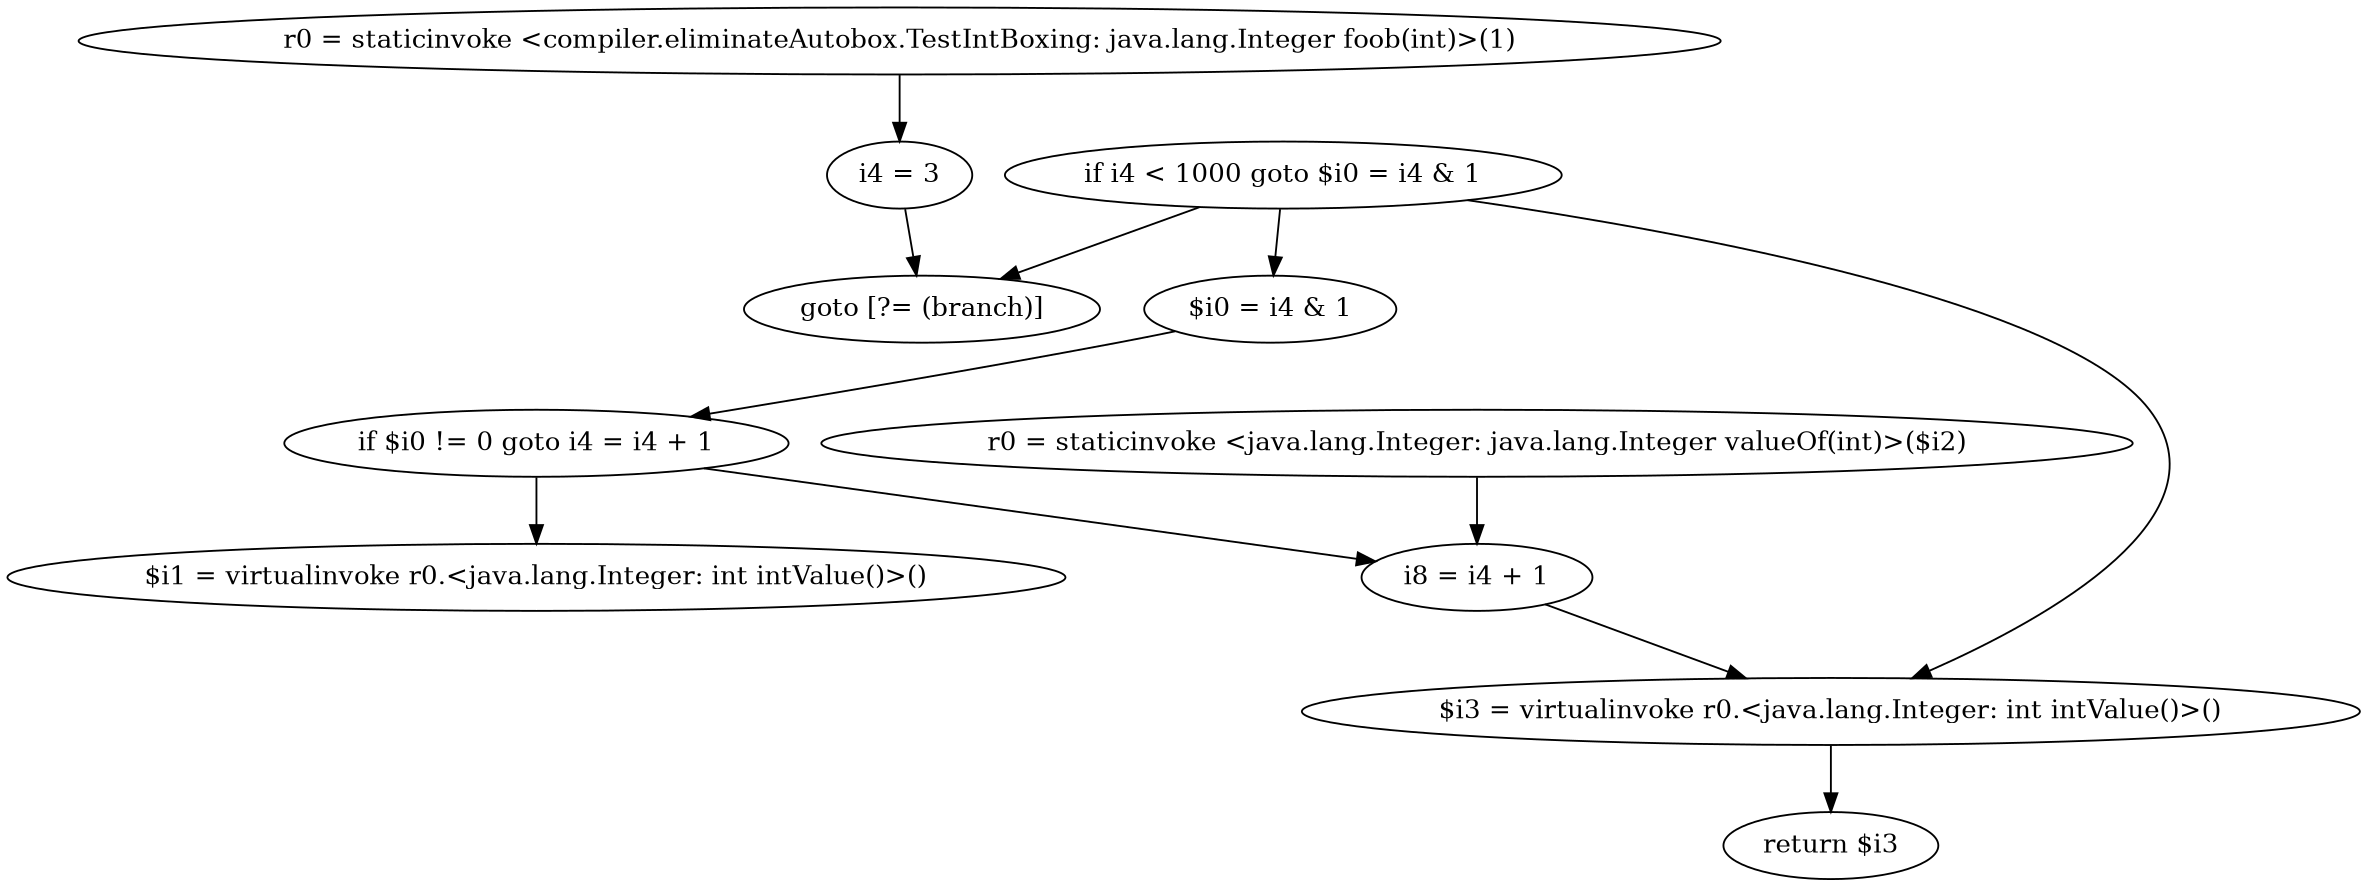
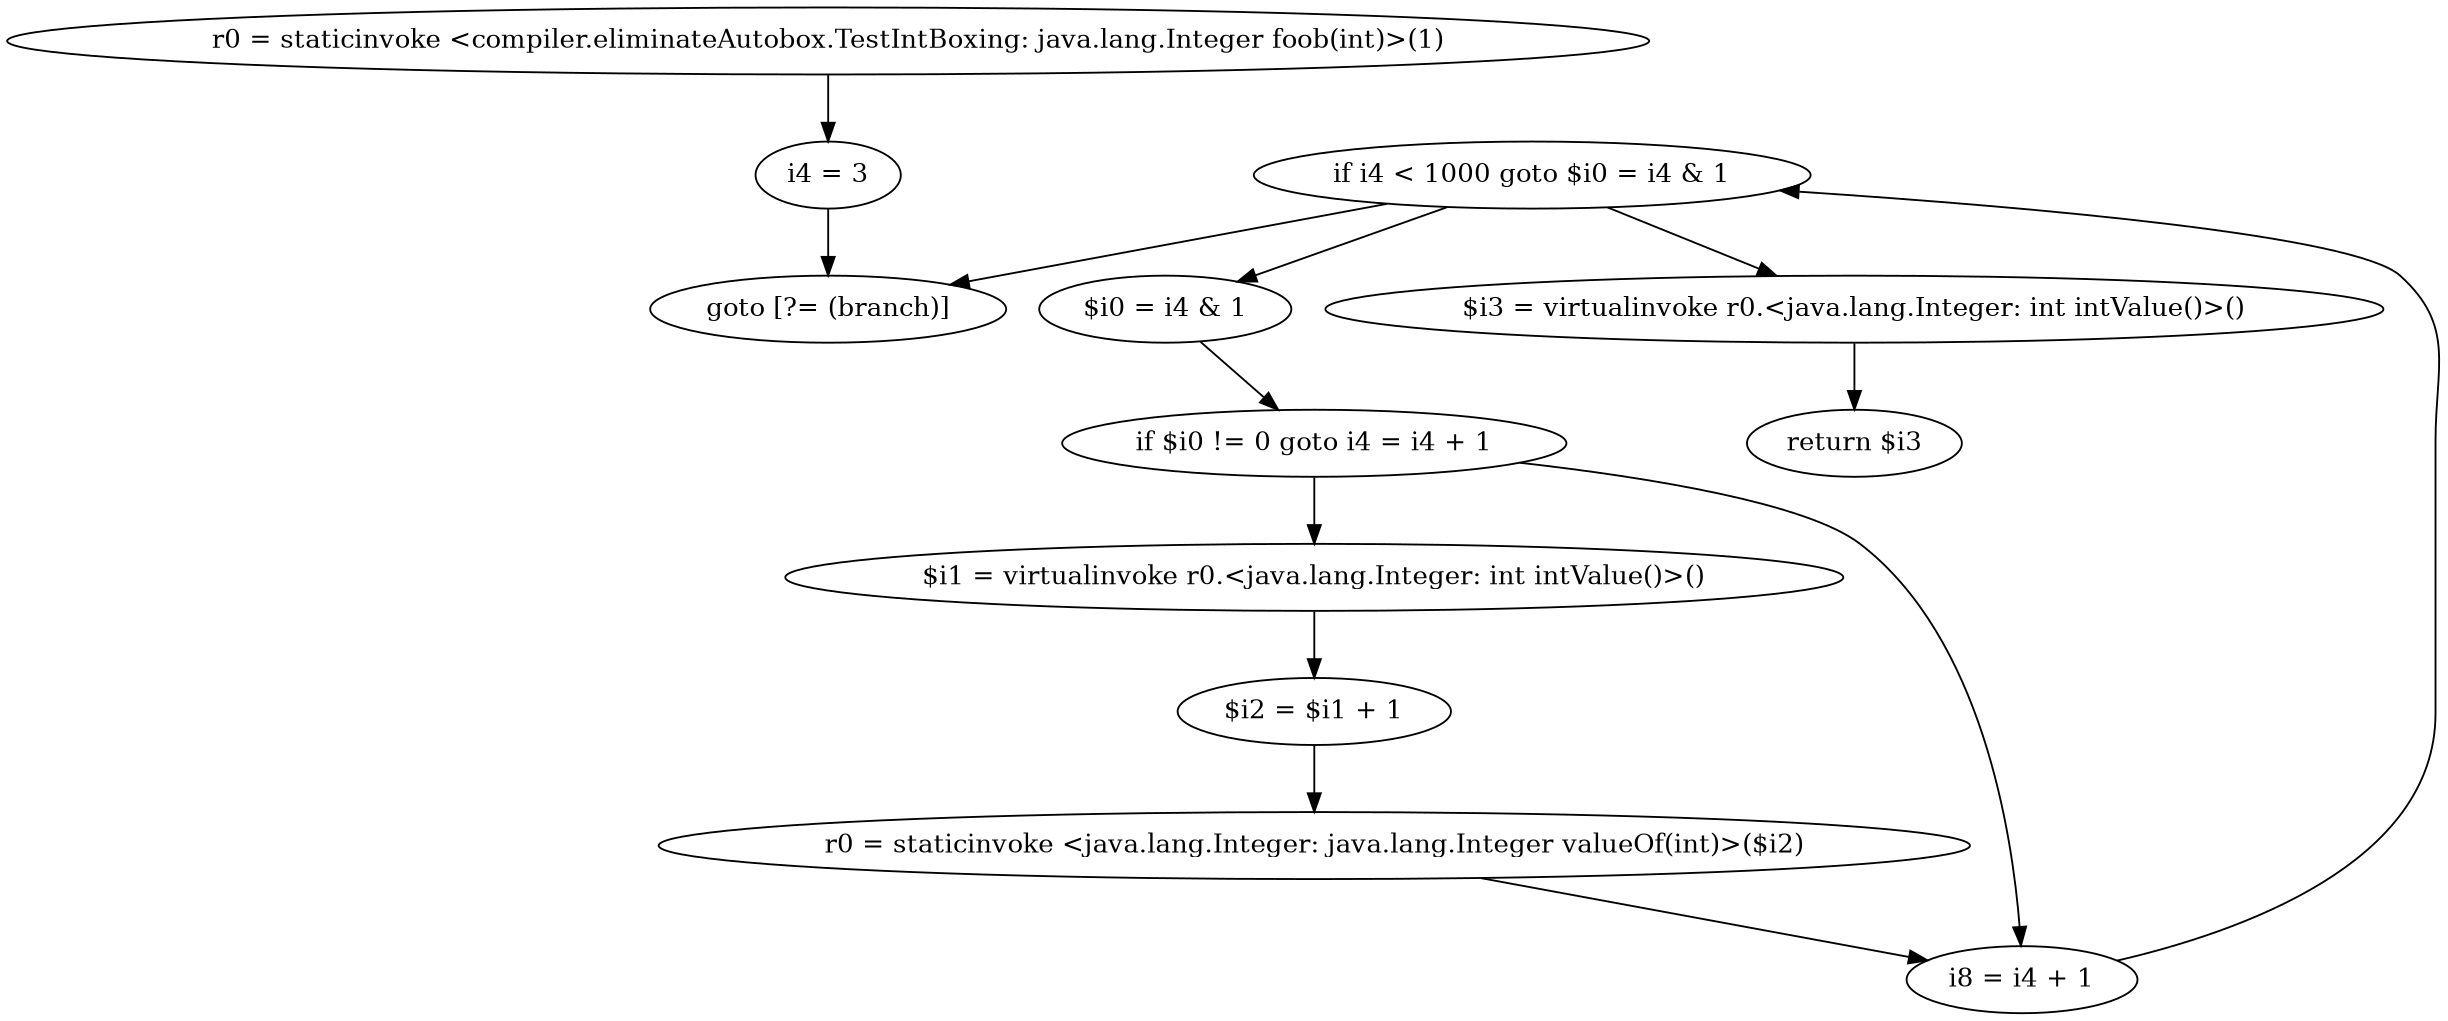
edge "i8 = i4 + 1" -> "$i3 = virtualinvoke r0.<java.lang.Integer: int intValue()>()": now "i8 = i4 + 1" -> "if i4 < 1000 goto $i0 = i4 & 1"
node "$i2 = $i1 + 1": added
